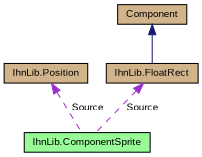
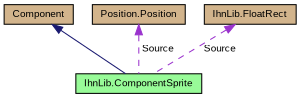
edge "IhnLib.FloatRect" -> "Component": now "IhnLib.ComponentSprite" -> "Component"
node "IhnLib.Position": label "IhnLib.Position" -> "Position.Position"
